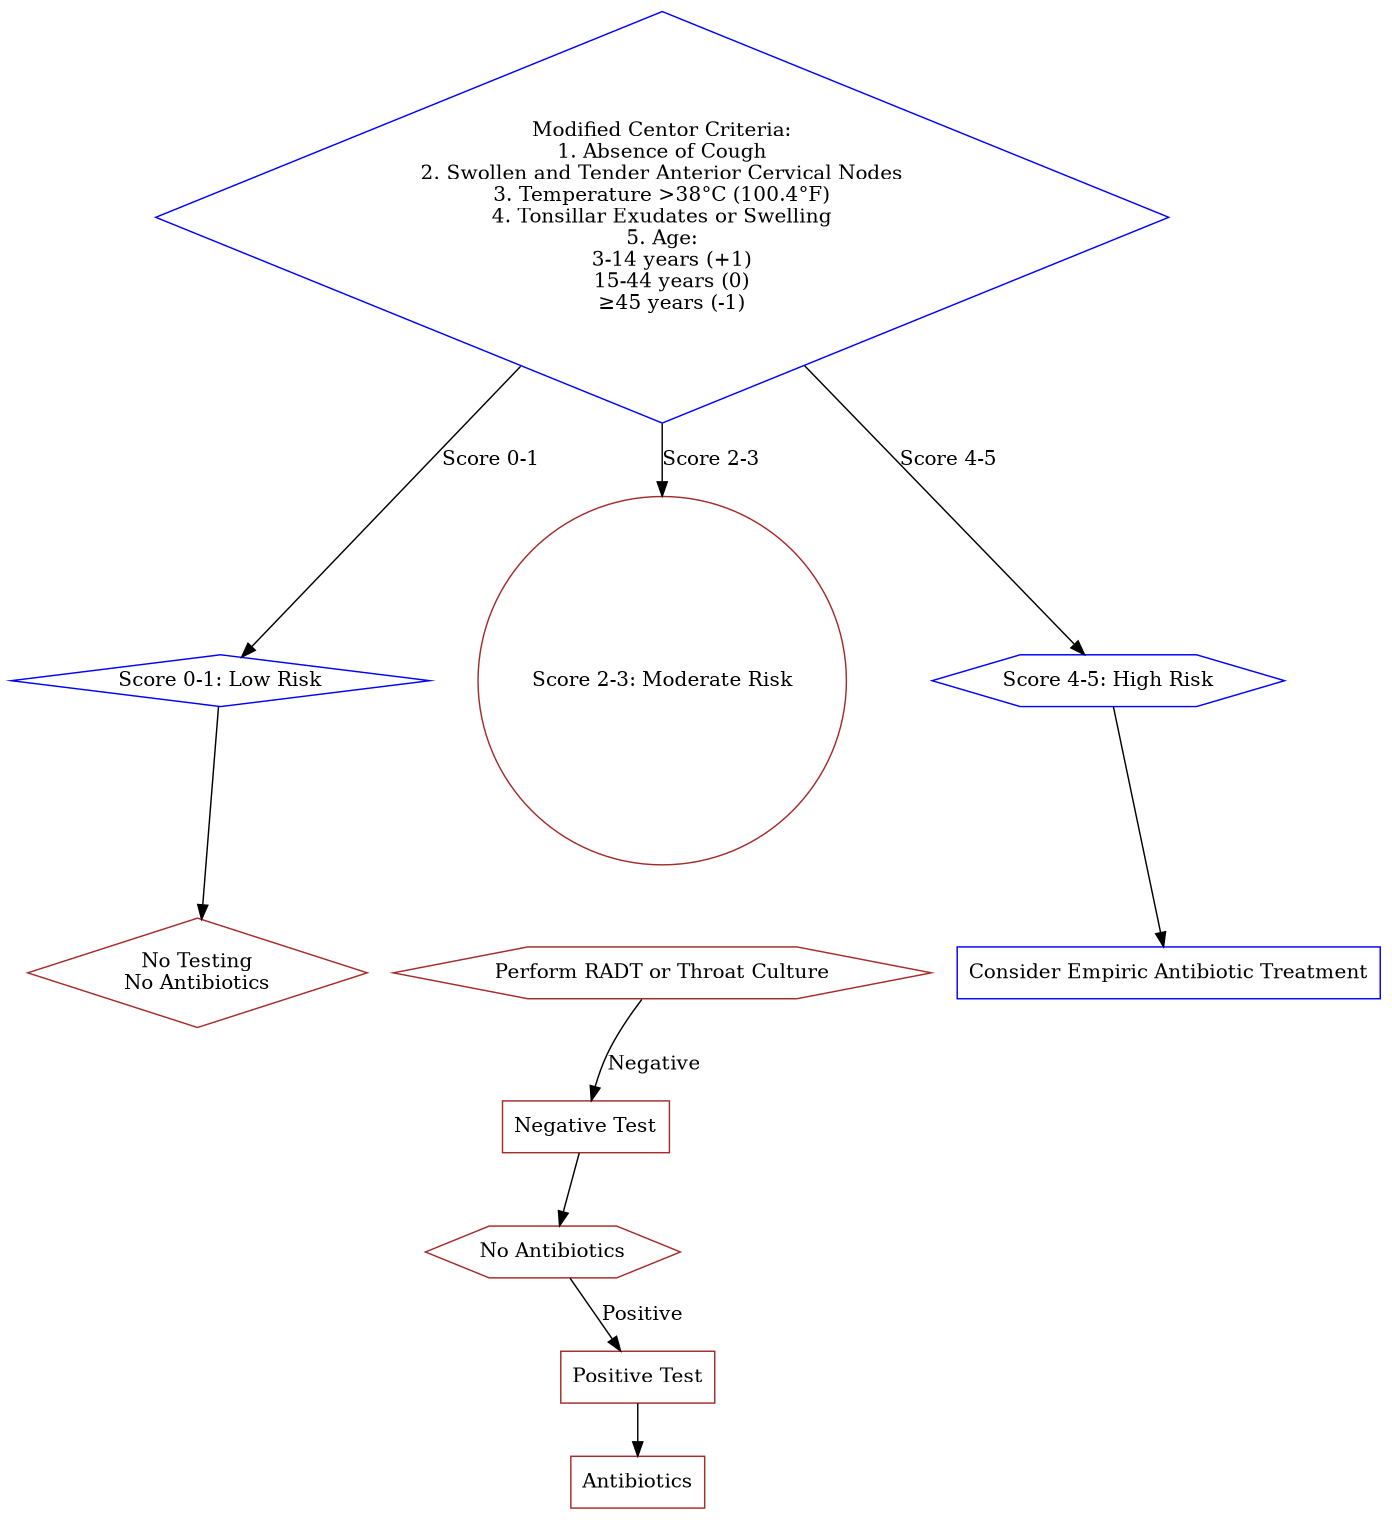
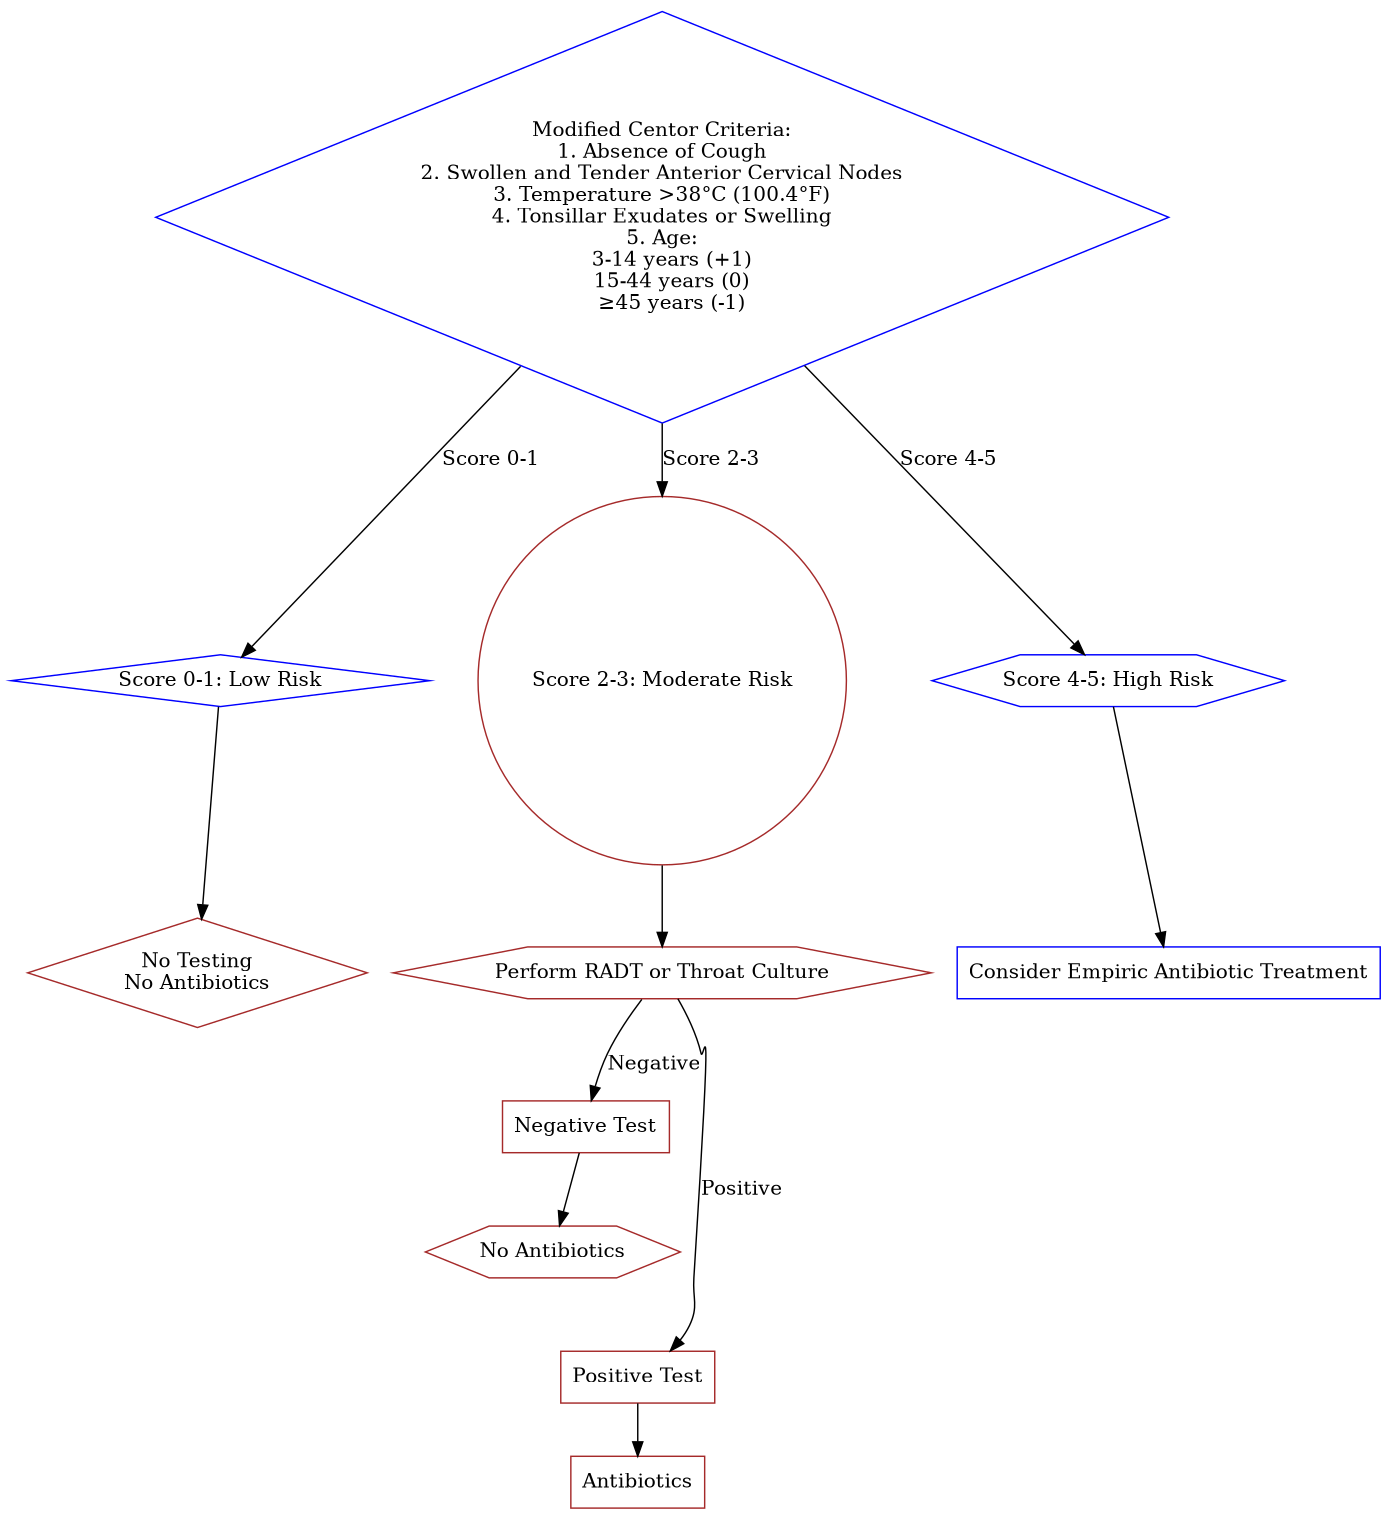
edge "Score 2-3: Moderate Risk" -> "Perform RADT or Throat Culture": added
edge "No Antibiotics" -> "Positive Test": now "Perform RADT or Throat Culture" -> "Positive Test"
